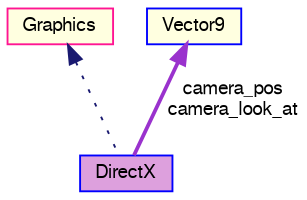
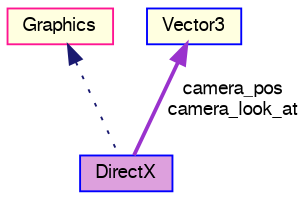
node "Vector9": label "Vector9" -> "Vector3"
